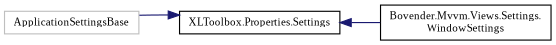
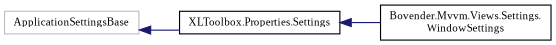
edge "ApplicationSettingsBase" -> "XLToolbox.Properties.Settings": reversed
